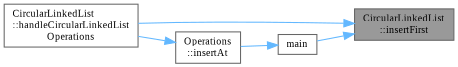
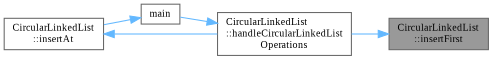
edge "main" -> "CircularLinkedList ::insertFirst": now "main" -> "CircularLinkedList ::handleCircularLinkedList Operations"
node "Operations ::insertAt": label "Operations ::insertAt" -> "CircularLinkedList ::insertAt"
